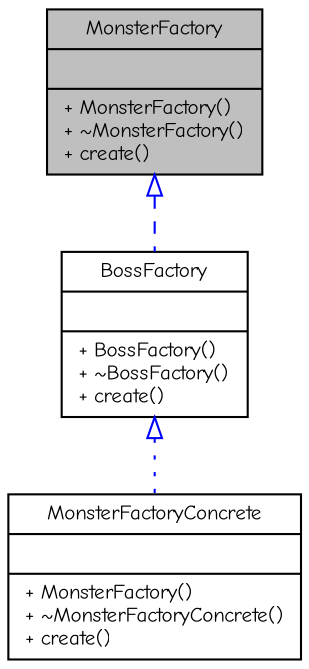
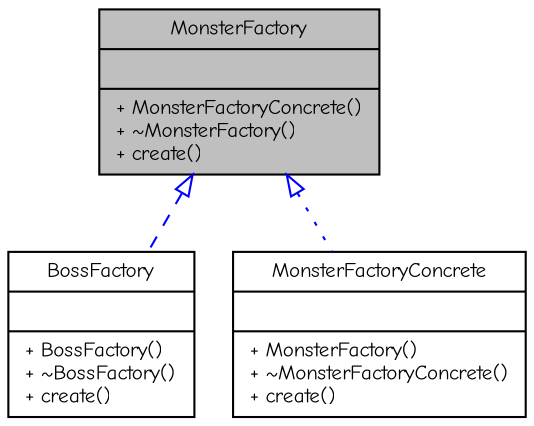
node "MonsterFactory": text "+ MonsterFactory()" -> "+ MonsterFactoryConcrete()"
edge "MonsterFactoryConcrete" -> "BossFactory": now "MonsterFactoryConcrete" -> "MonsterFactory"
